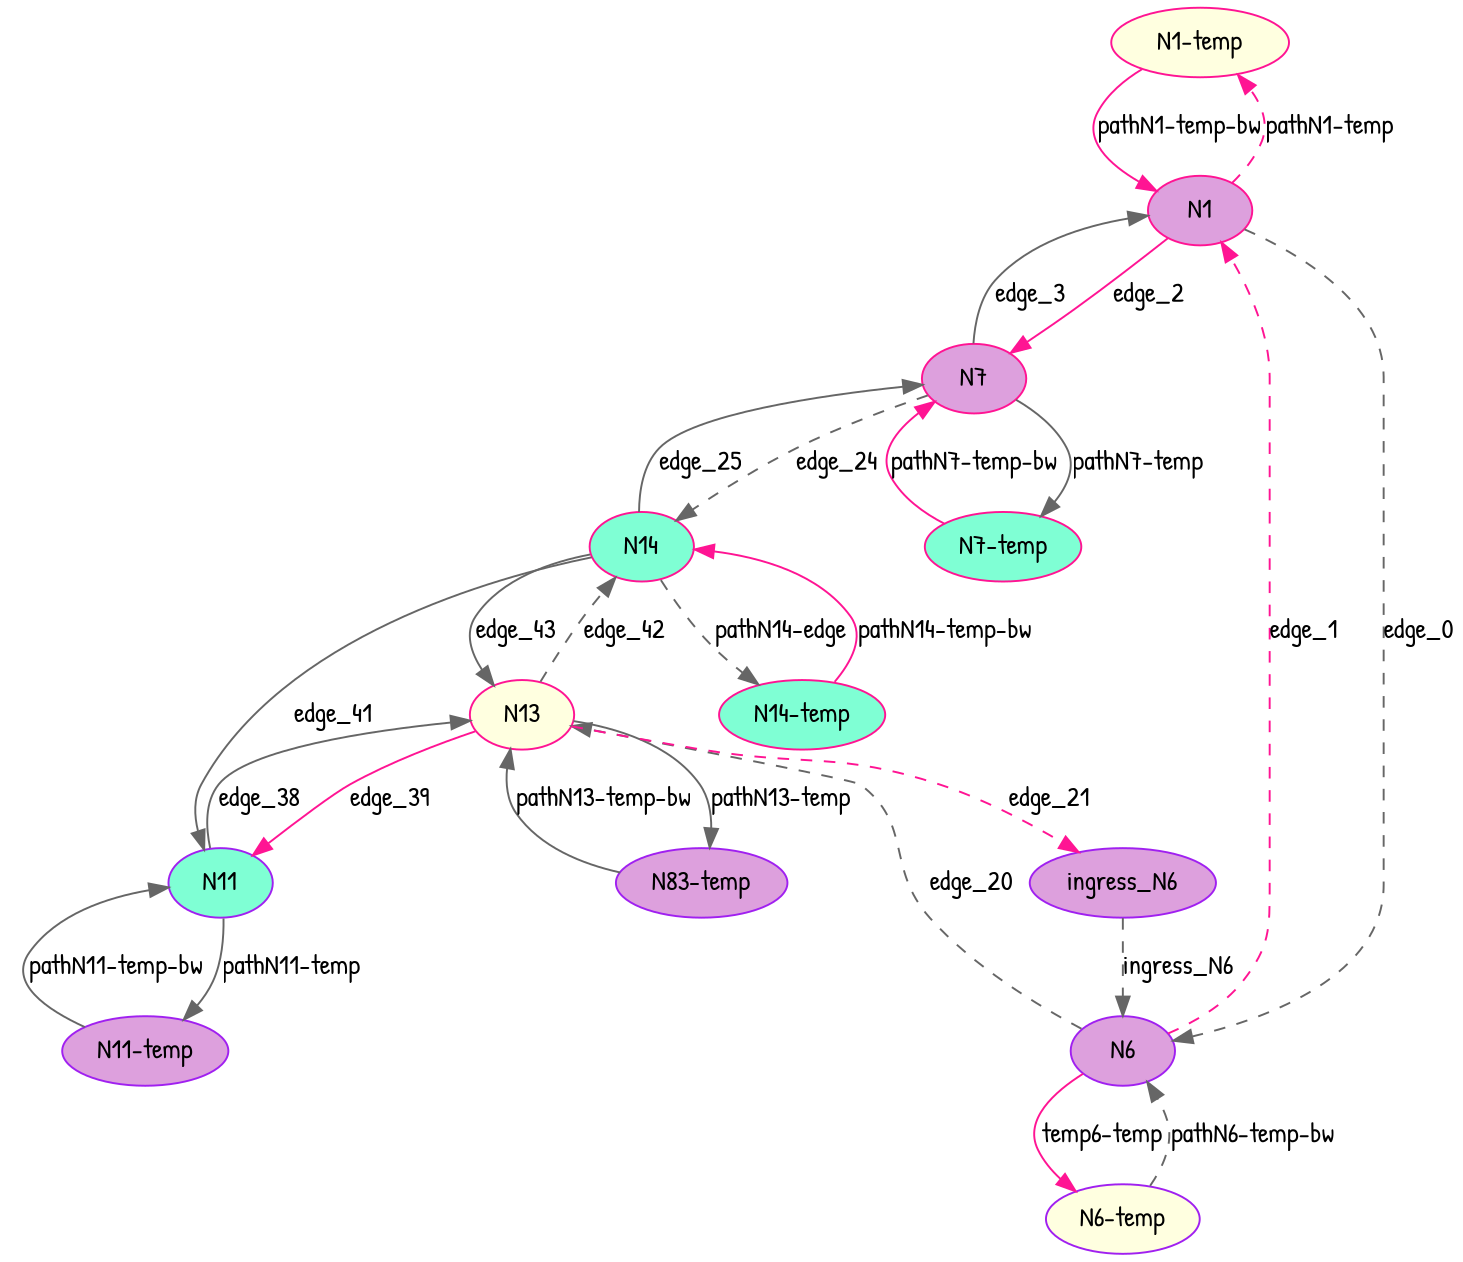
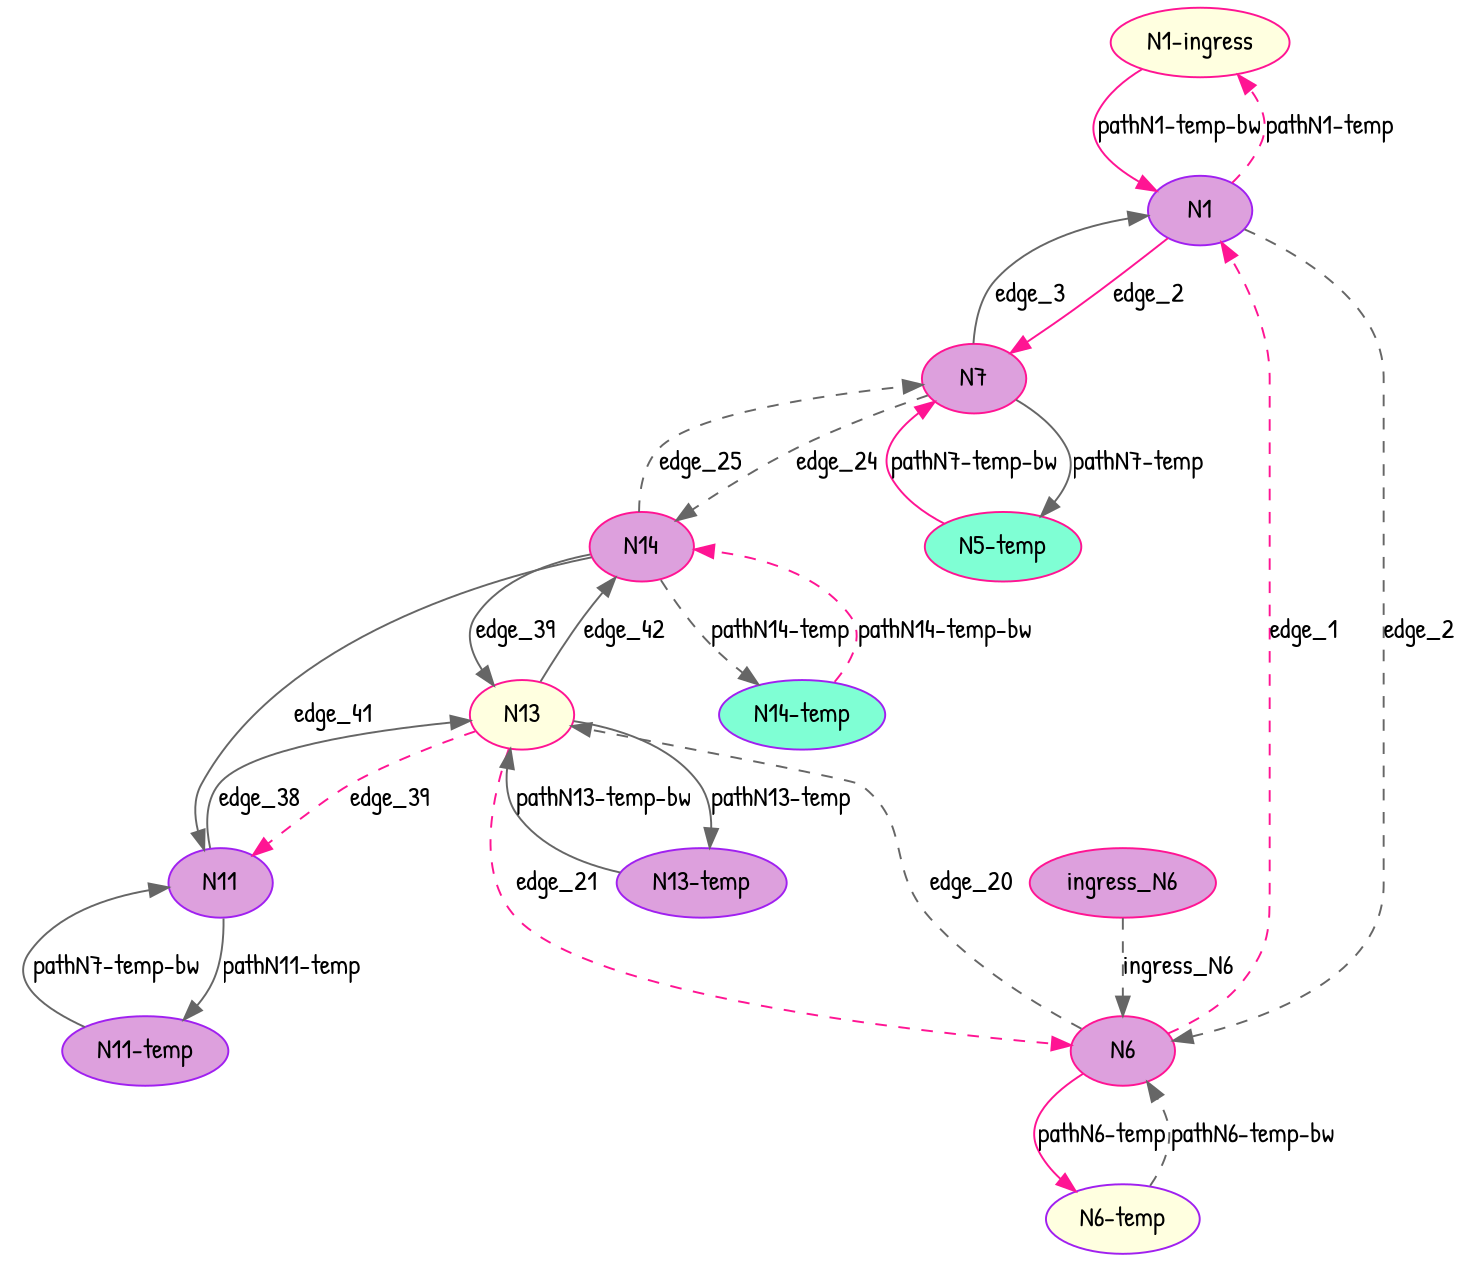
node "N1-temp": label "N1-temp" -> "N1-ingress"
node "N1": color deeppink -> purple
edge "N14" -> "N7": style solid -> dashed
node "N14": fillcolor aquamarine -> plum
node "N7-temp": label "N7-temp" -> "N5-temp"
edge "N14-temp" -> "N14": style solid -> dashed
edge "N14" -> "N13": label "edge_43" -> "edge_39"
edge "N14" -> "N14-temp": label "pathN14-edge" -> "pathN14-temp"
edge "N1" -> "N6": label "edge_0" -> "edge_2"
edge "N13" -> "N14": style dashed -> solid
node "N14-temp": color deeppink -> purple
edge "N13" -> "ingress_N6": now "N13" -> "N6"
edge "N13" -> "N11": style solid -> dashed
node "N11": fillcolor aquamarine -> plum
node "N83-temp": label "N83-temp" -> "N13-temp"
node "ingress_N6": color purple -> deeppink
edge "N11-temp" -> "N11": label "pathN11-temp-bw" -> "pathN7-temp-bw"
node "N6": color purple -> deeppink
edge "N6" -> "N6-temp": label "temp6-temp" -> "pathN6-temp"
